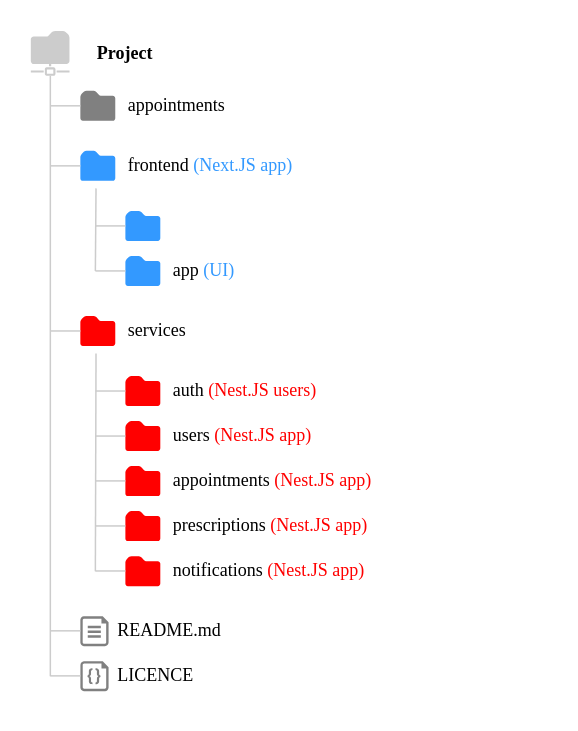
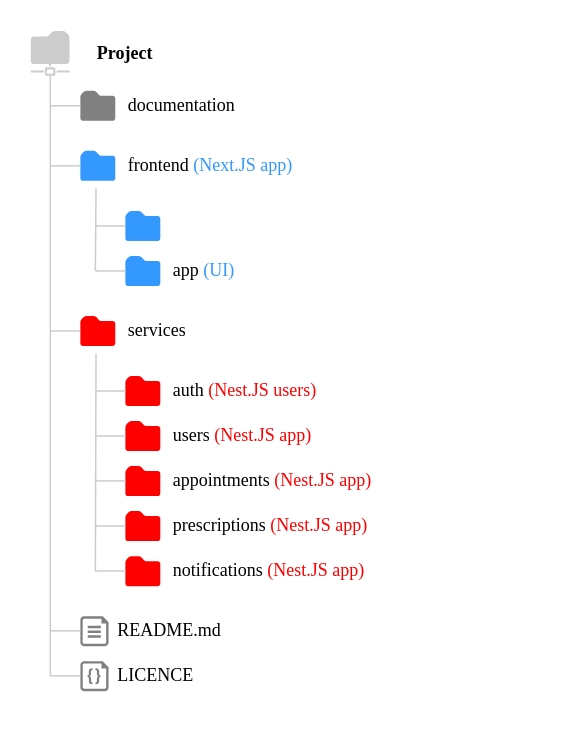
node "appointments": label "appointments" -> "documentation"
